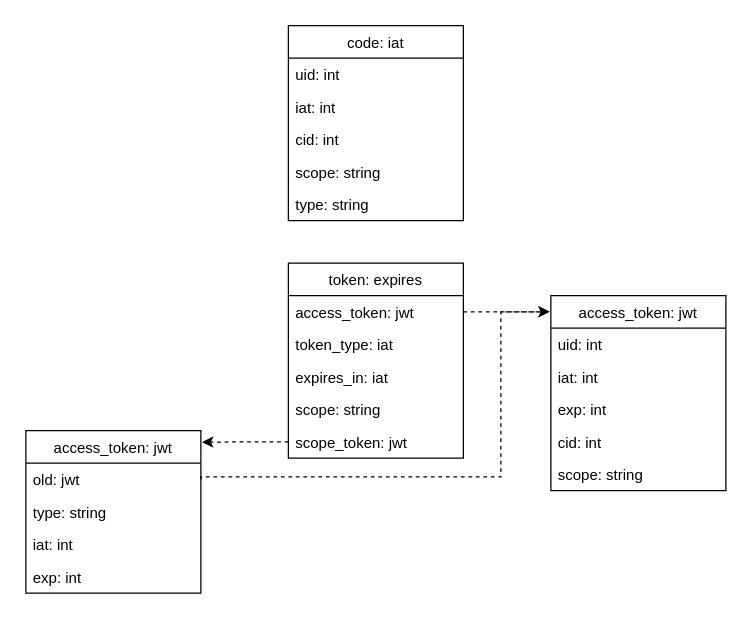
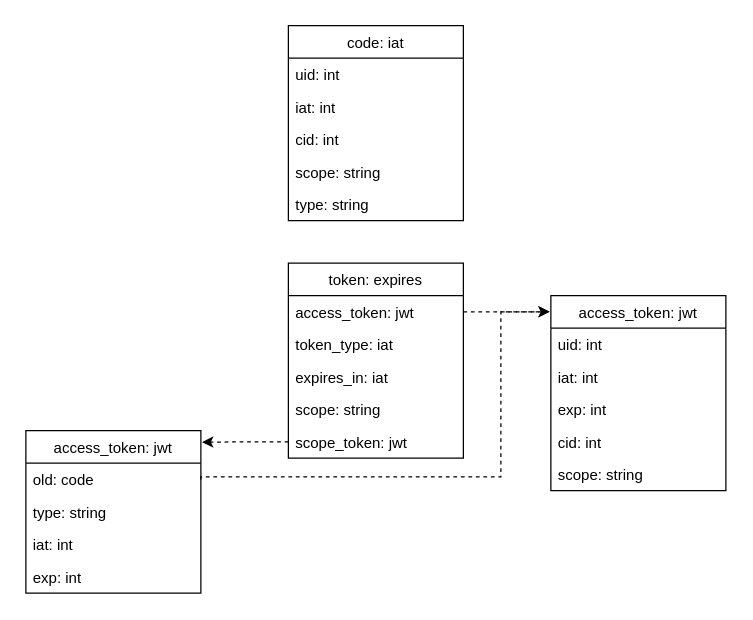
node "old: jwt": label "old: jwt" -> "old: code"
